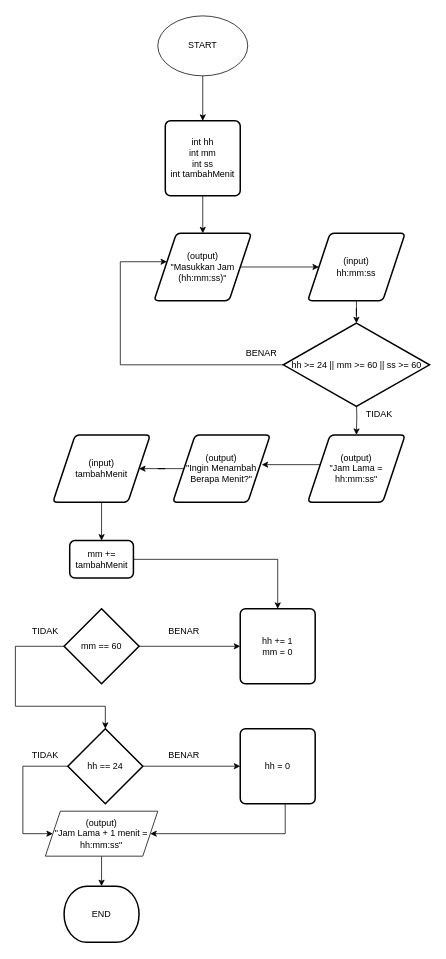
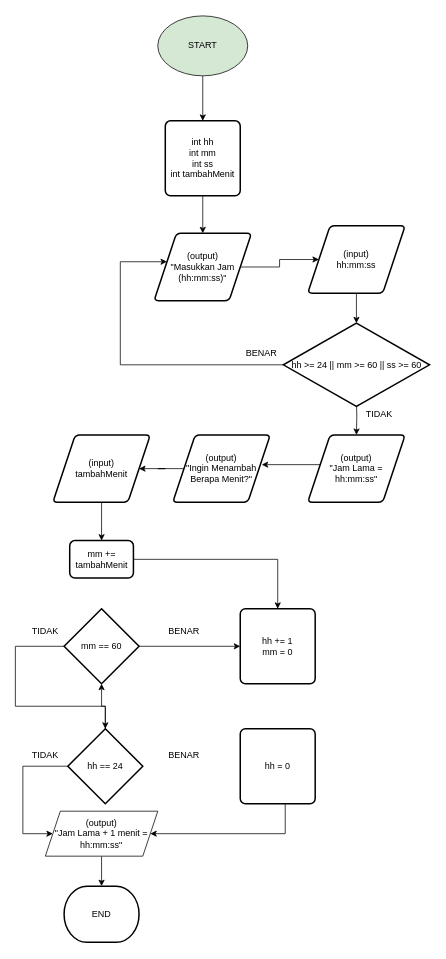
node "START": fillcolor #ffffff -> #d5e8d4
node "(input) hh:mm:ss": moved (357, 267) -> (357, 259)
edge "hh == 24" -> "hh = 0": now "hh == 24" -> "mm == 60"
